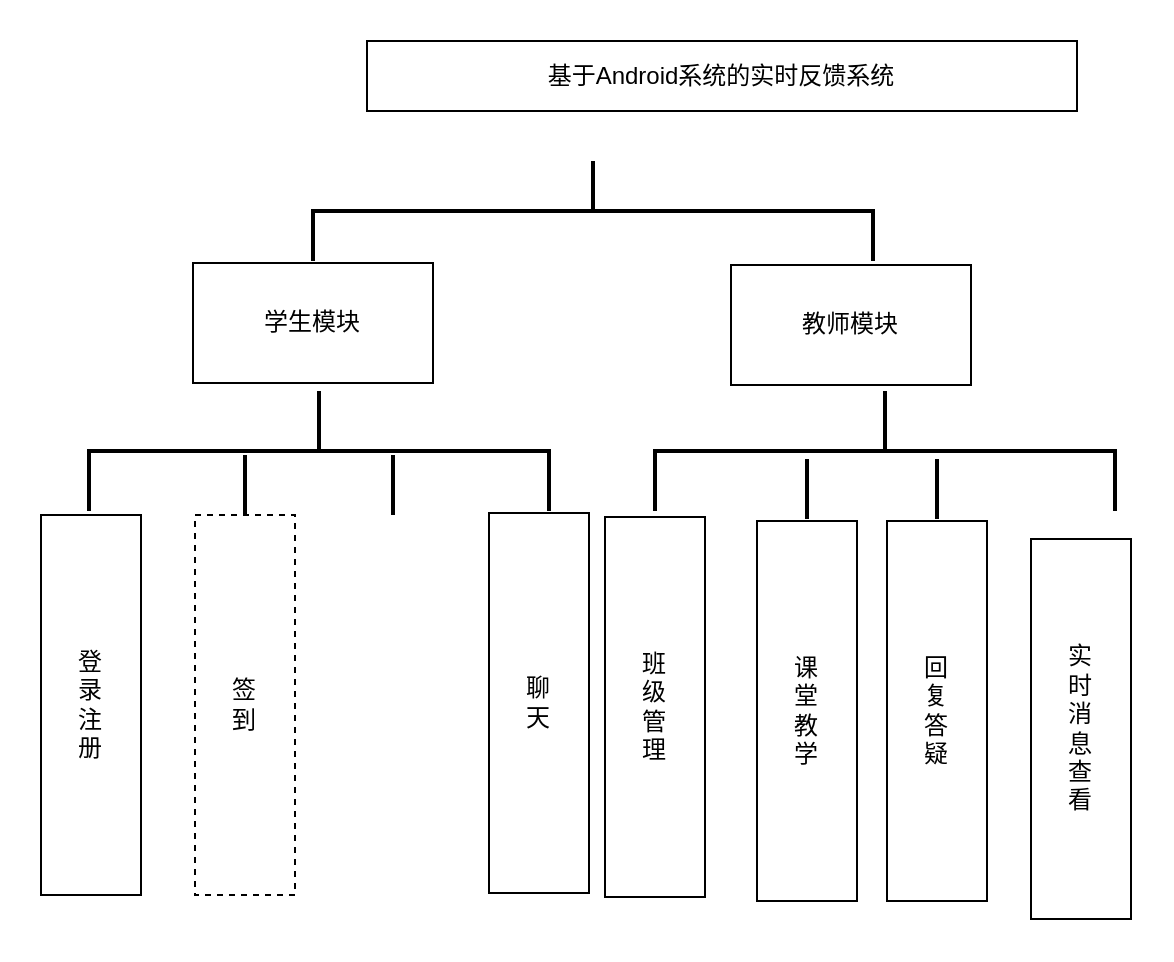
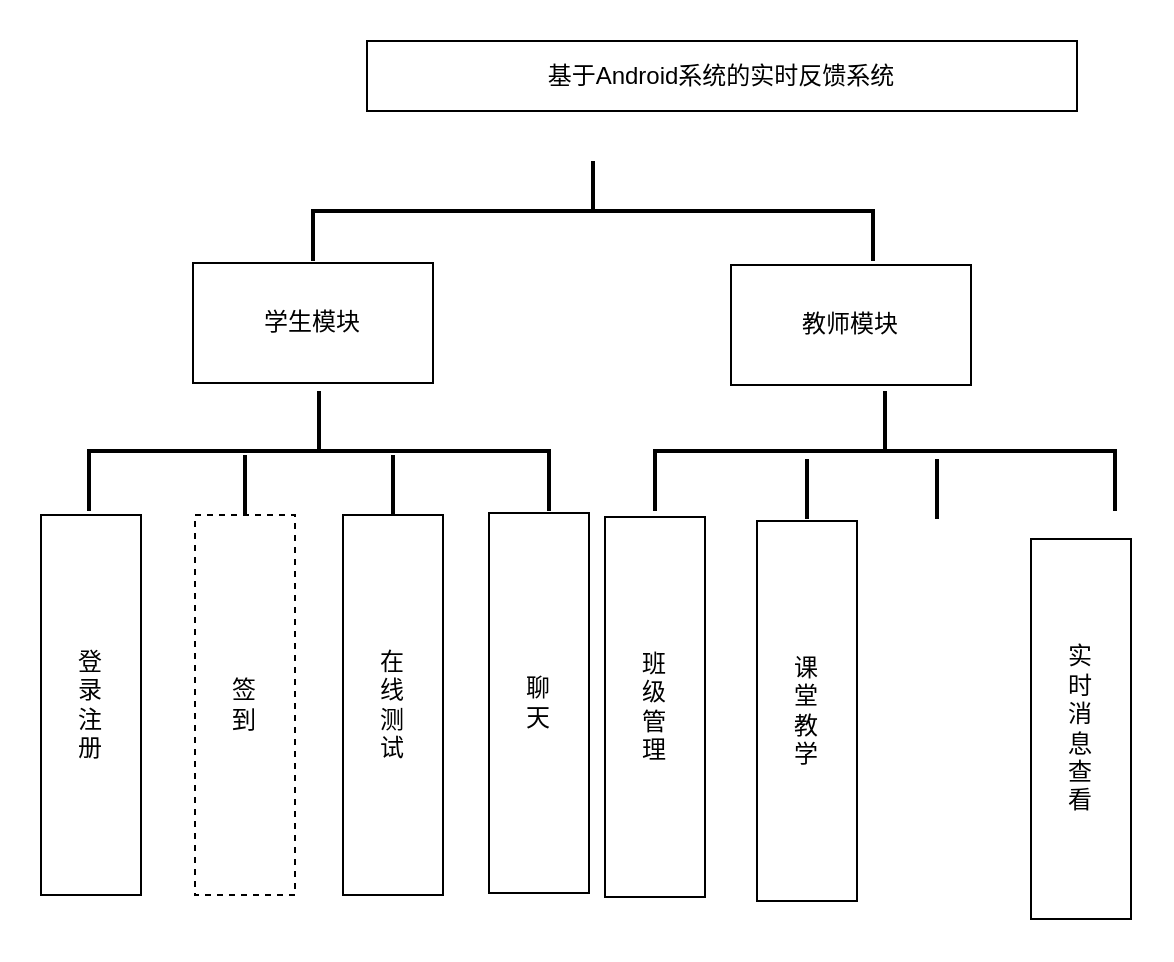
node "在 线 测 试": added
node "回 复 答 疑": removed
